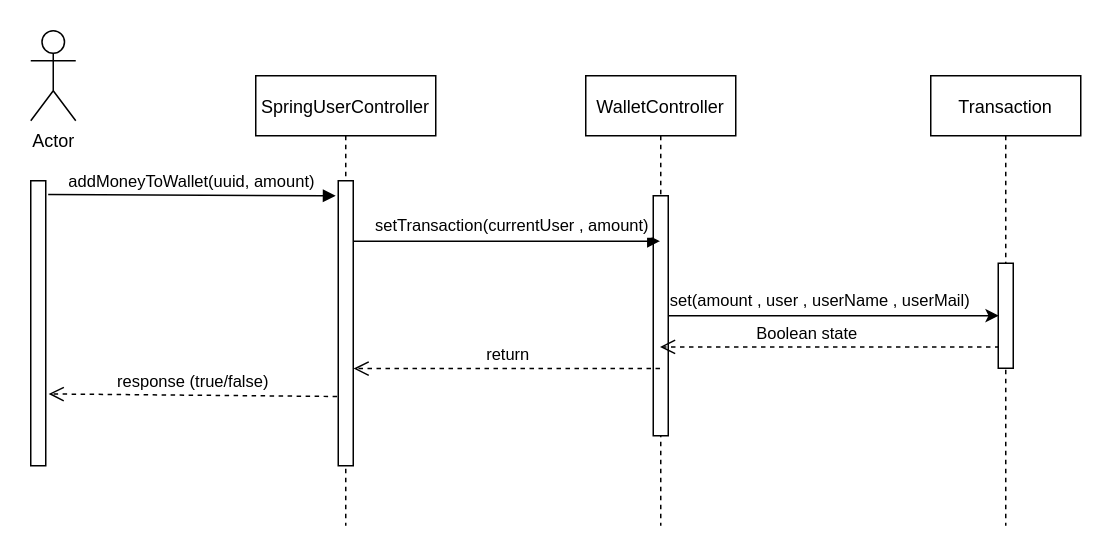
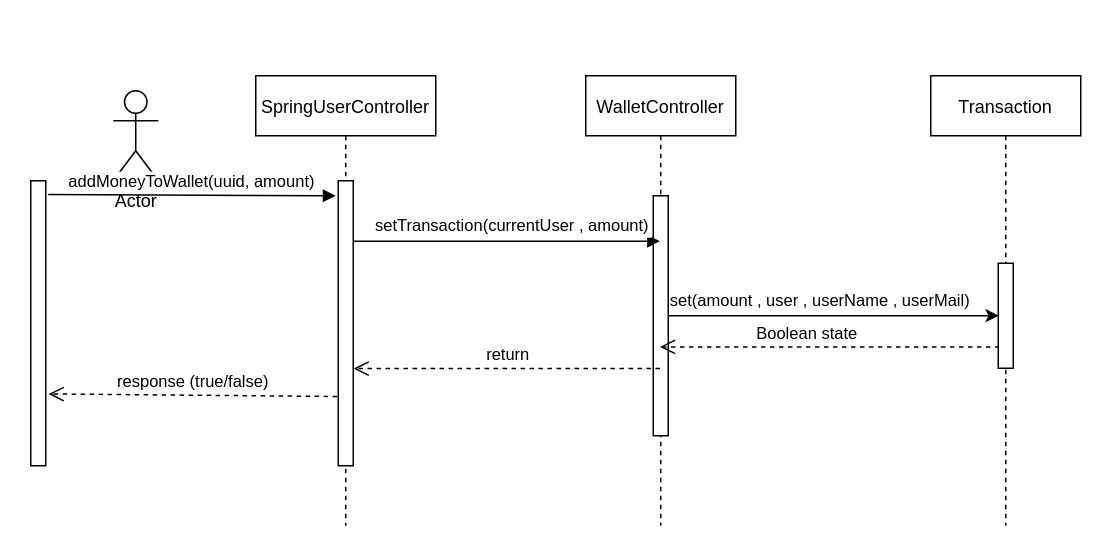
node "Actor": moved (53, 76) -> (136, 136)
